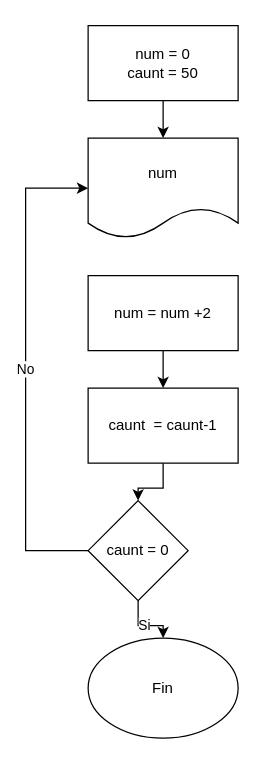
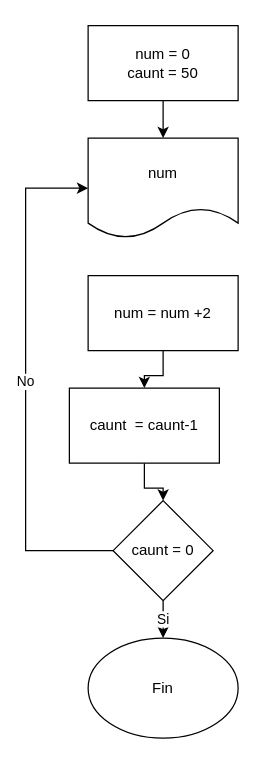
node "caunt = caunt-1": moved (163, 426) -> (144, 426)
node "caunt = 0": moved (138, 551) -> (163, 551)
